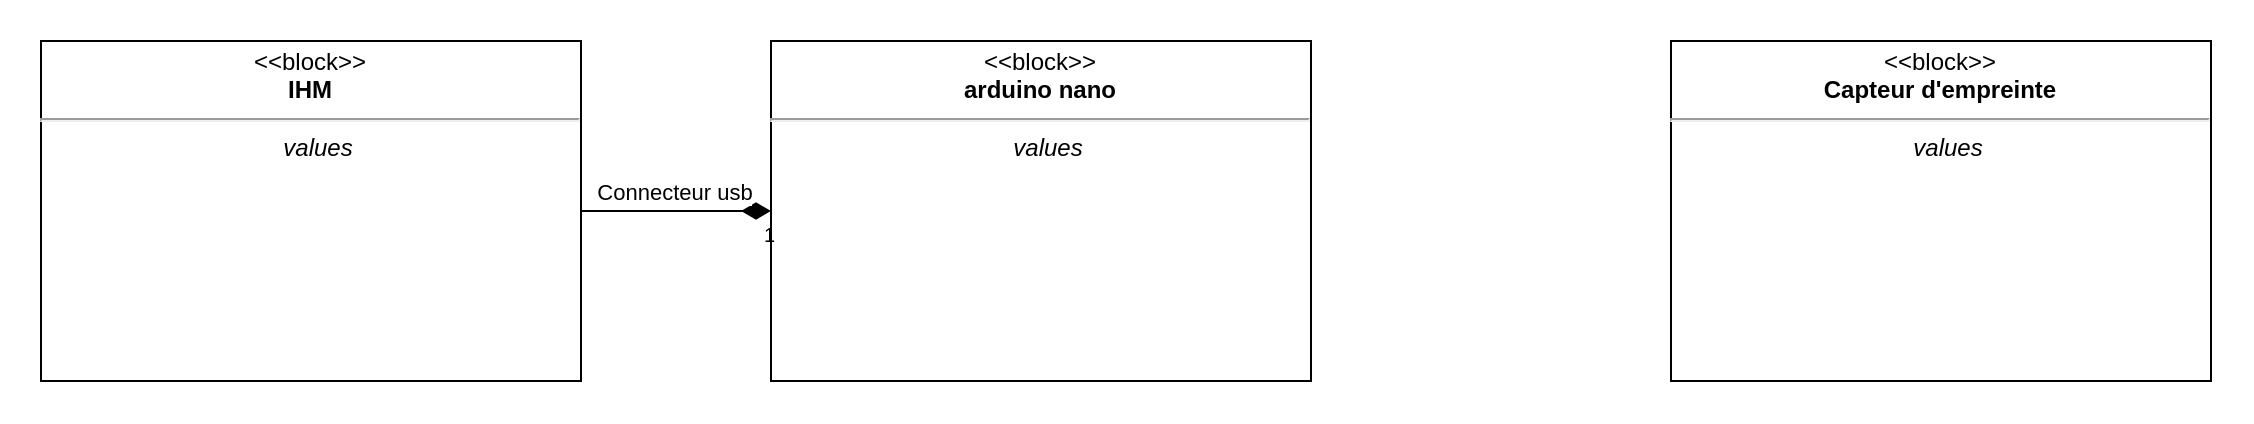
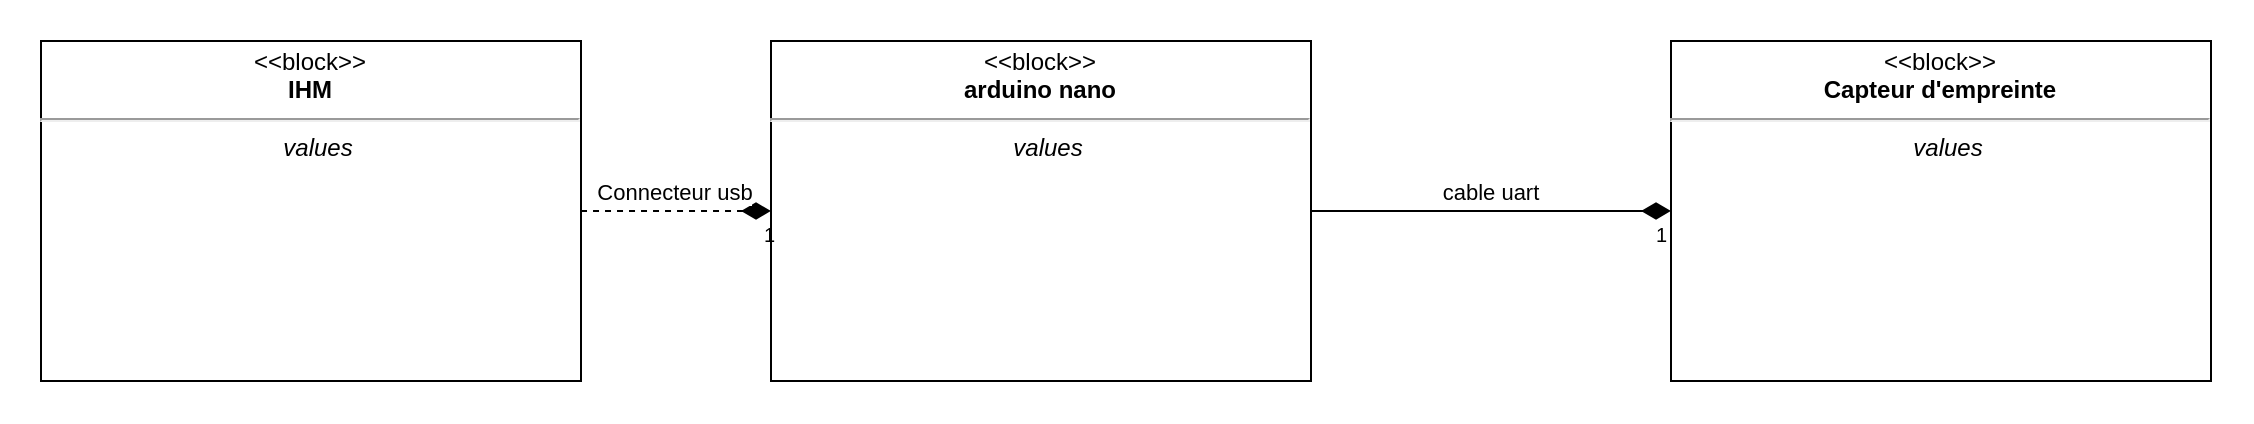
edge "<<block>> IHM values" -> "<<block>> arduino nano values": style solid -> dashed
edge "<<block>> arduino nano values" -> "<<block>> Capteur d'empreinte values": added, labels "cable uart", "1"
